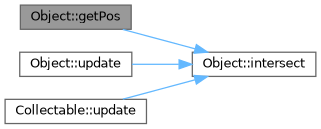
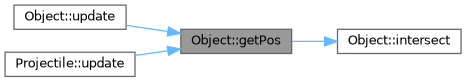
node "Projectile::update": added
edge "Object::update" -> "Object::intersect": now "Object::update" -> "Object::getPos"
node "Collectable::update": removed
